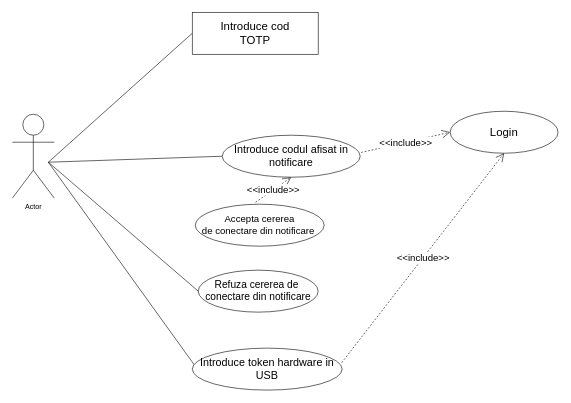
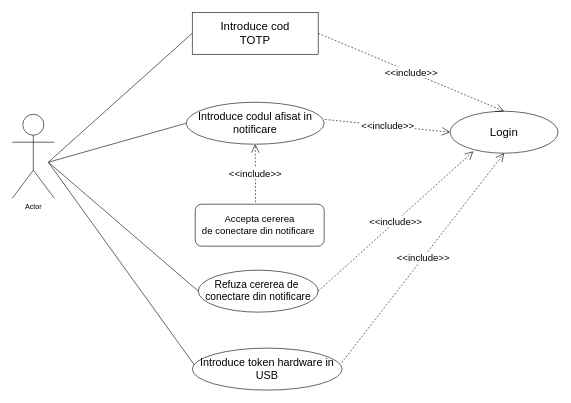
edge "Introduce cod TOTP" -> "Login": added, label "<<include>>"
node "Introduce codul afisat in notificare": moved (291, 156) -> (255, 123)
node "Accepta cererea de conectare din notificare": shape ellipse -> rounded rectangle
edge "Refuza cererea de conectare din notificare" -> "Login": added, label "<<include>>"
